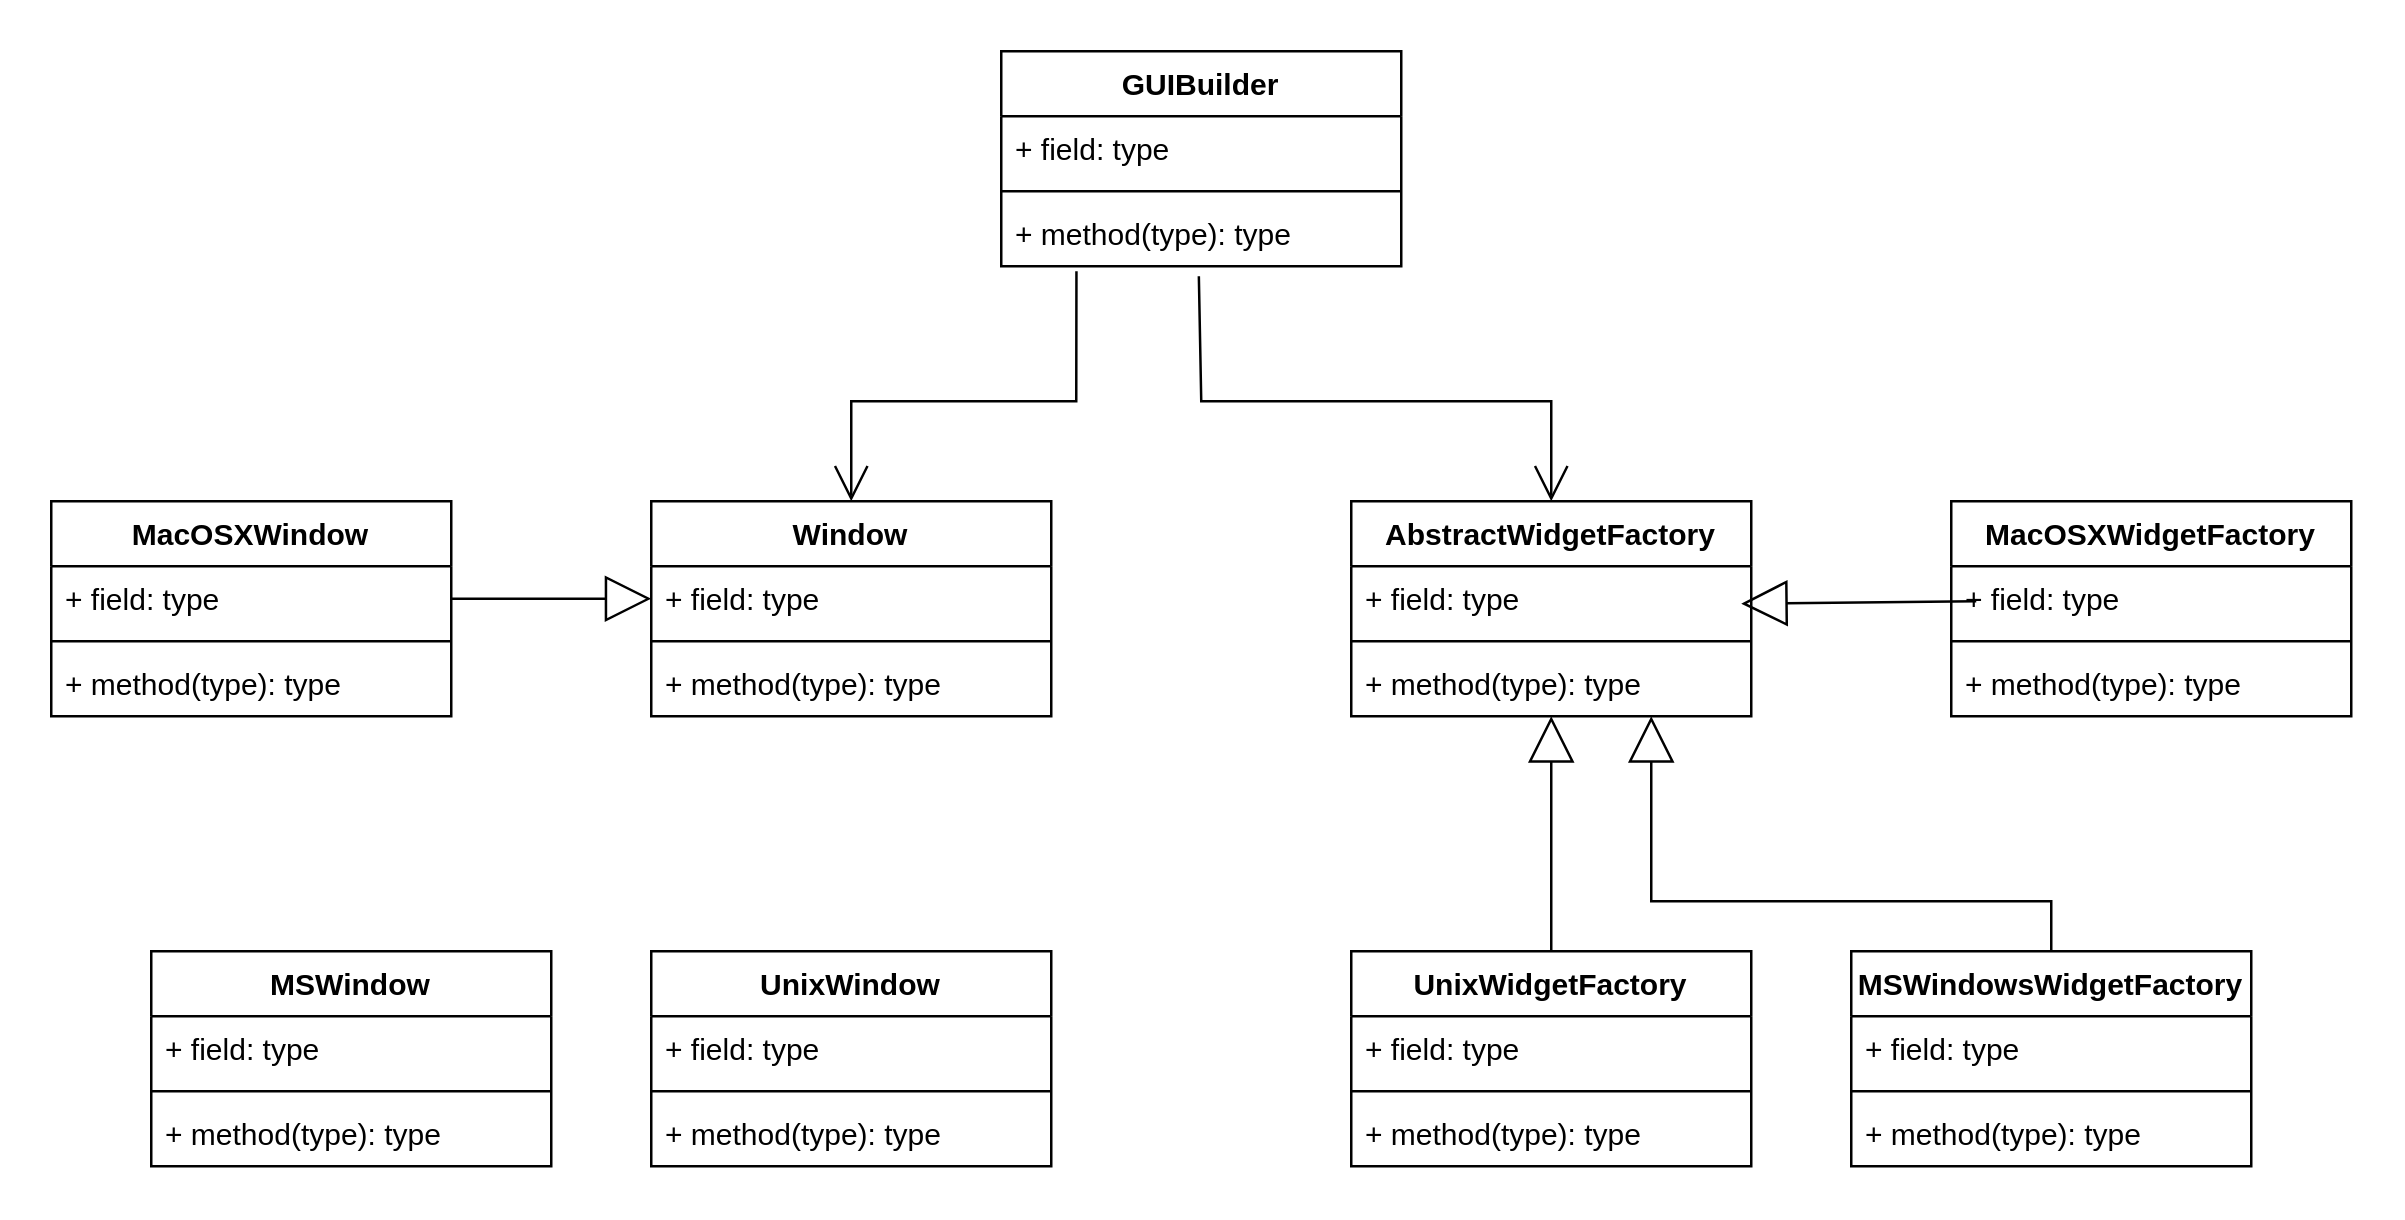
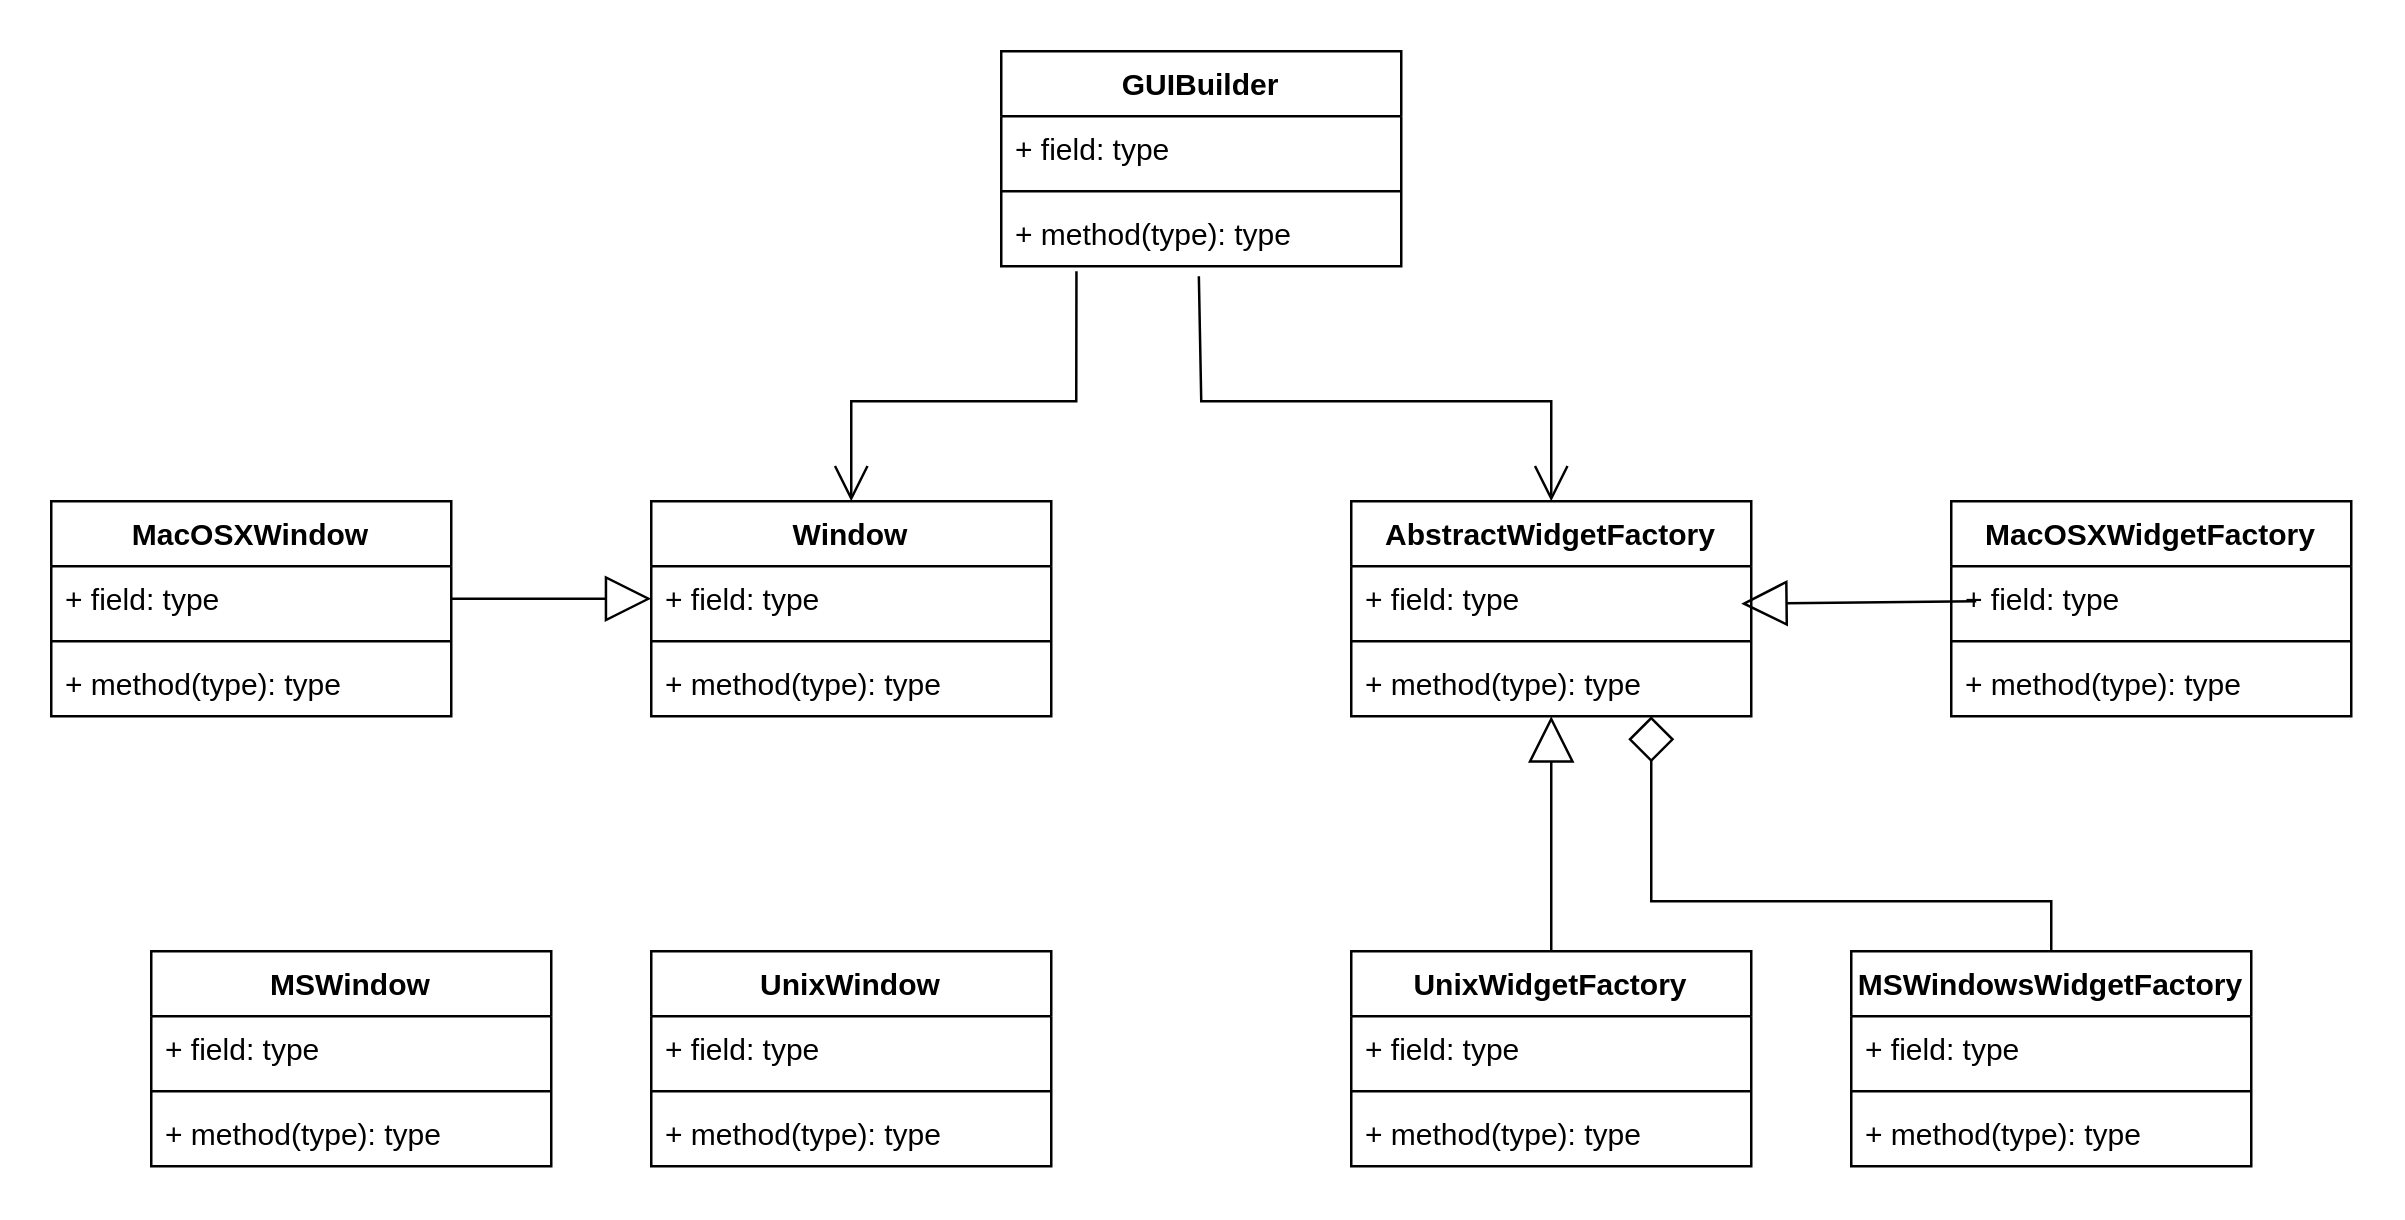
edge "MSWindowsWidgetFactory" -> "AbstractWidgetFactory": arrowhead block -> diamond
